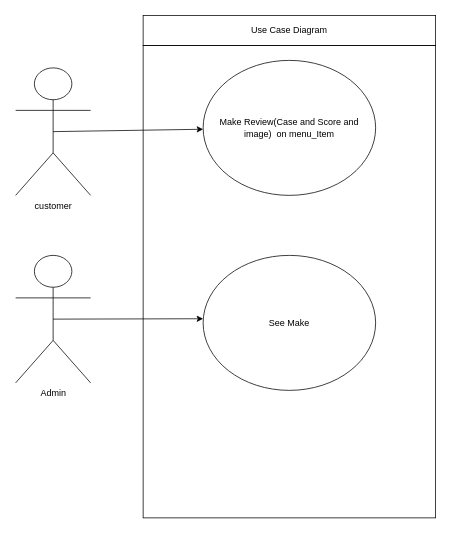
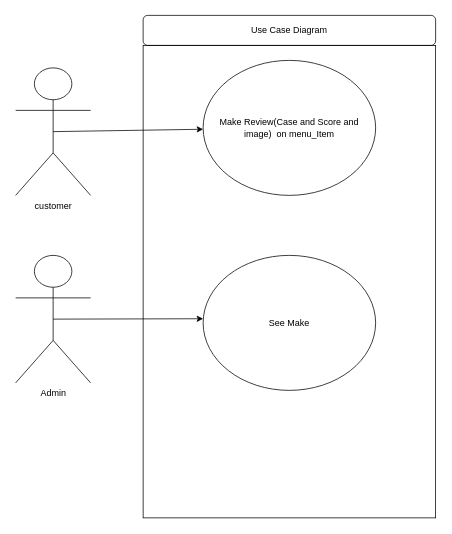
node "Use Case Diagram": shape rectangle -> rounded rectangle
